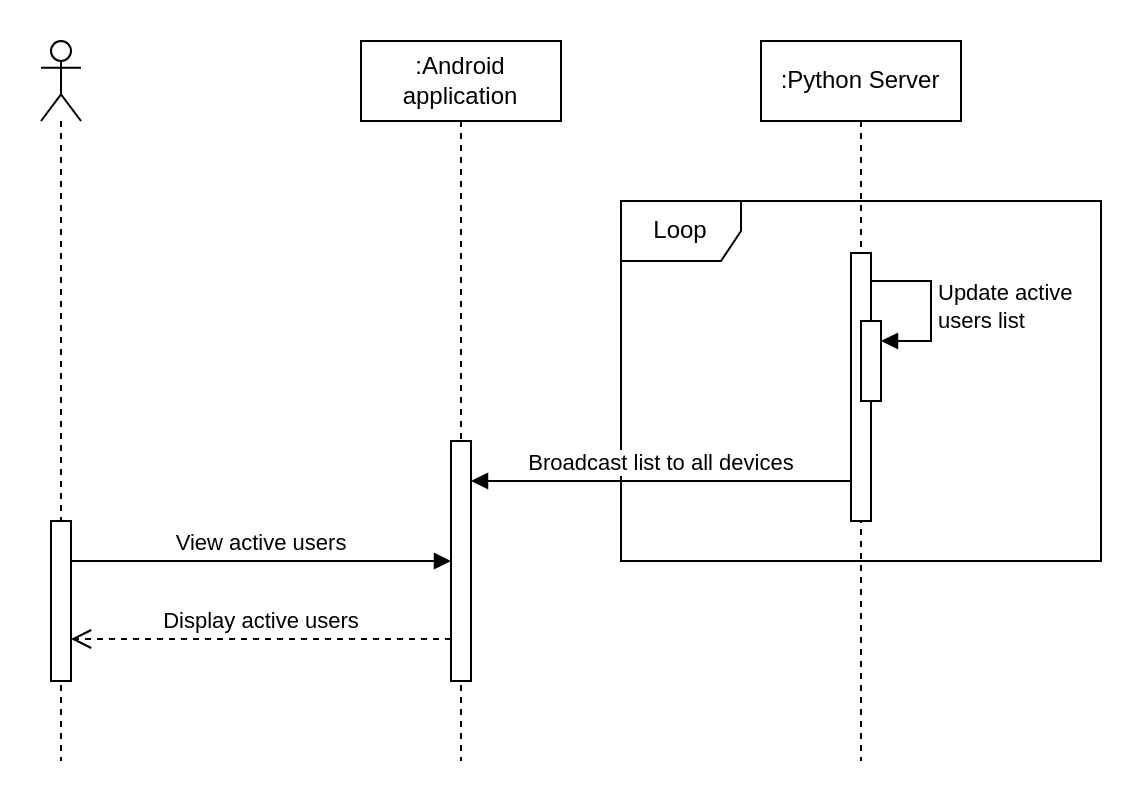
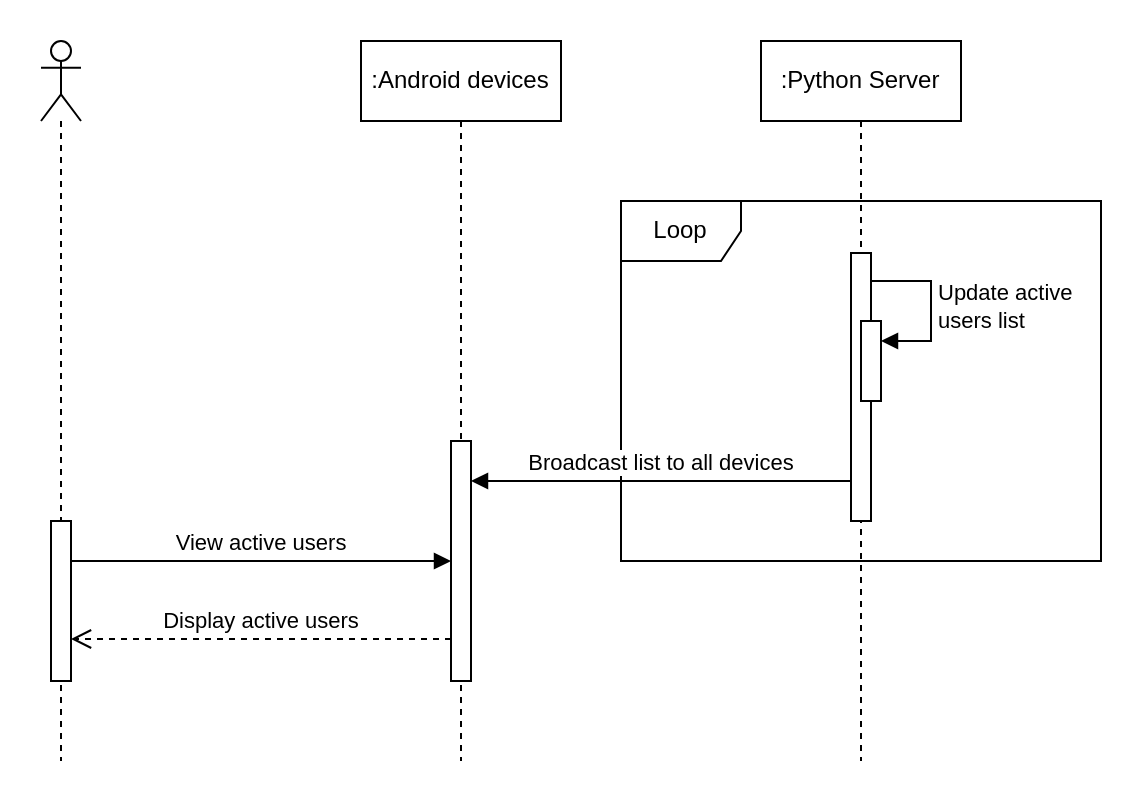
node ":Android application": label ":Android application" -> ":Android devices"
